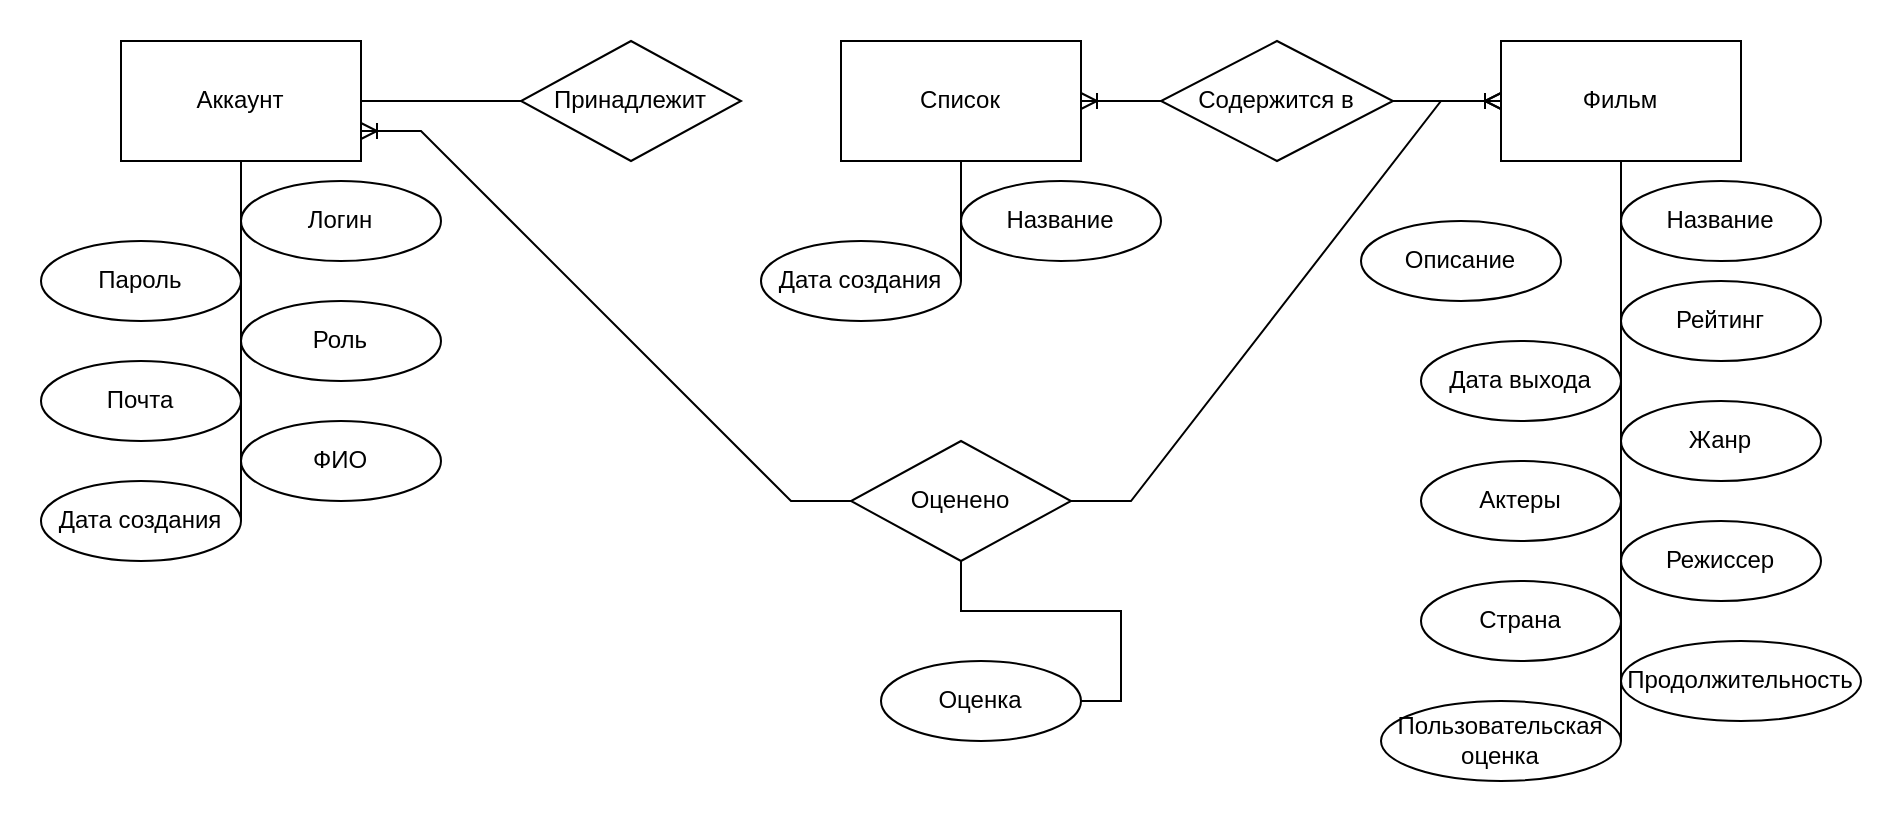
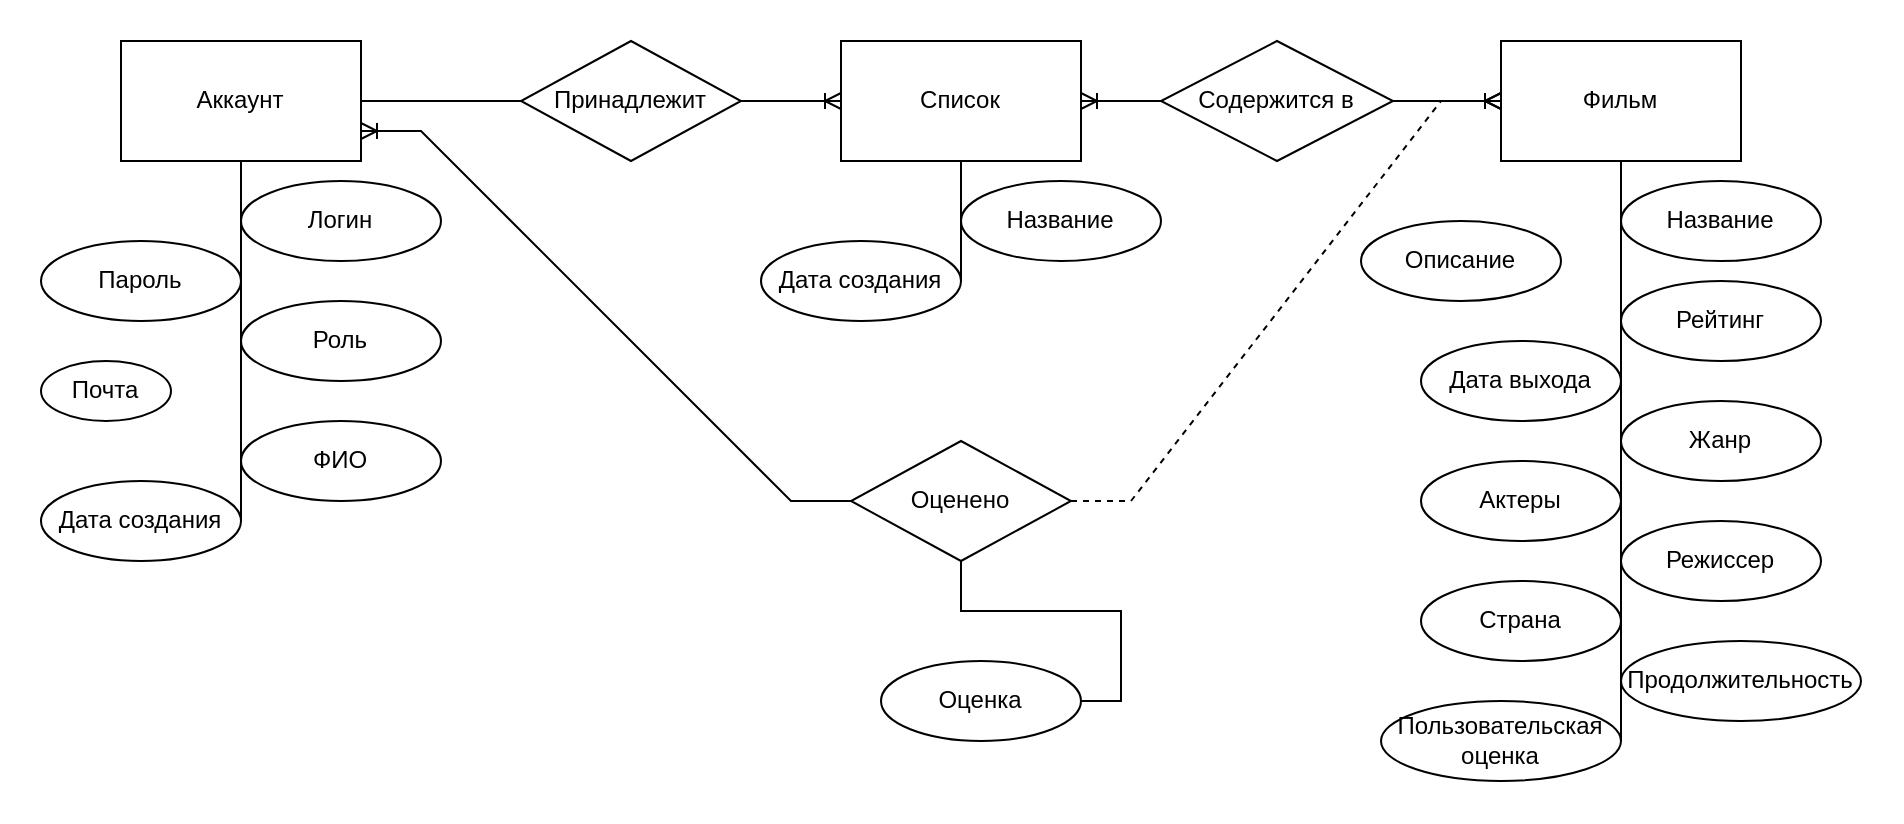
edge "Принадлежит" -> "Список": added
edge "Оценено" -> "Фильм": style solid -> dashed
node "Почта": size 200x80 -> 130x60
